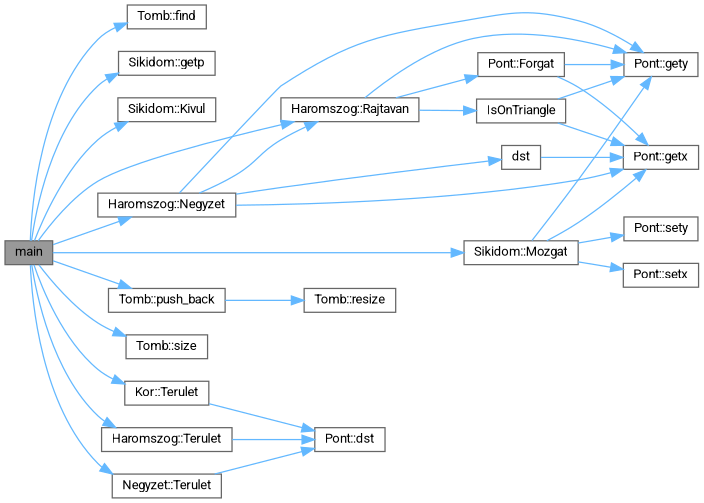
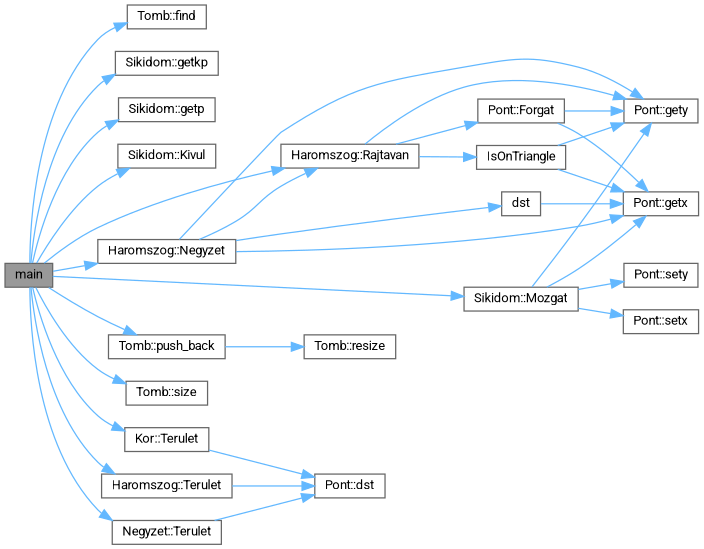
node "Sikidom::getkp": added
